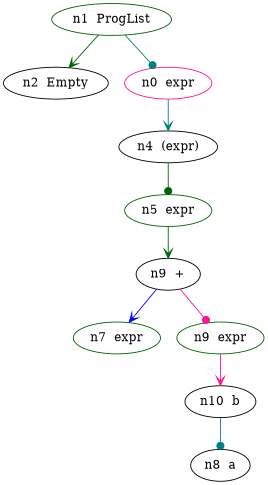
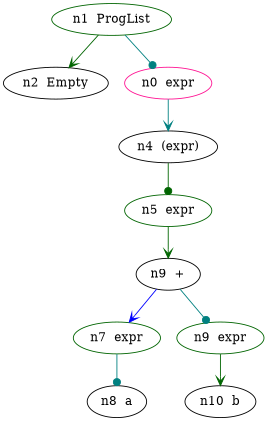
edge "n9  +" -> "n9  expr": color deeppink -> teal
edge "n9  expr" -> "n10  b": color deeppink -> darkgreen
edge "n10  b" -> "n8  a": now "n7  expr" -> "n8  a"
